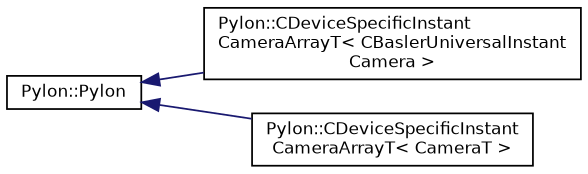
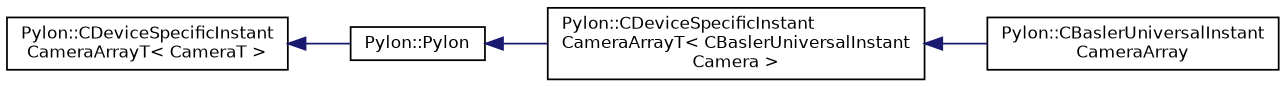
node "Pylon::CBaslerUniversalInstant CameraArray": added
edge "Pylon::CDeviceSpecificInstant CameraArrayT< CameraT >" -> "Pylon::Pylon": reversed
